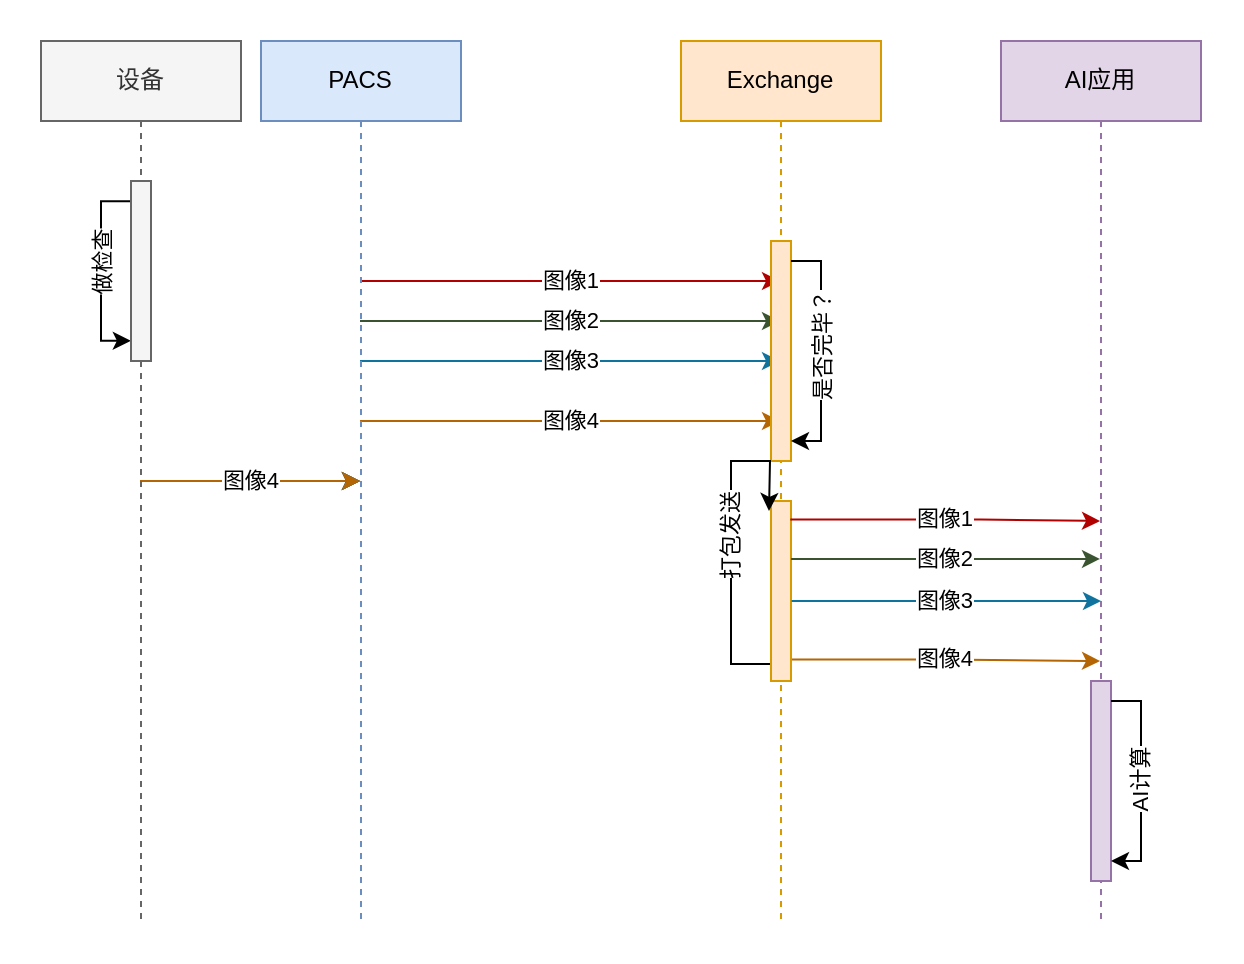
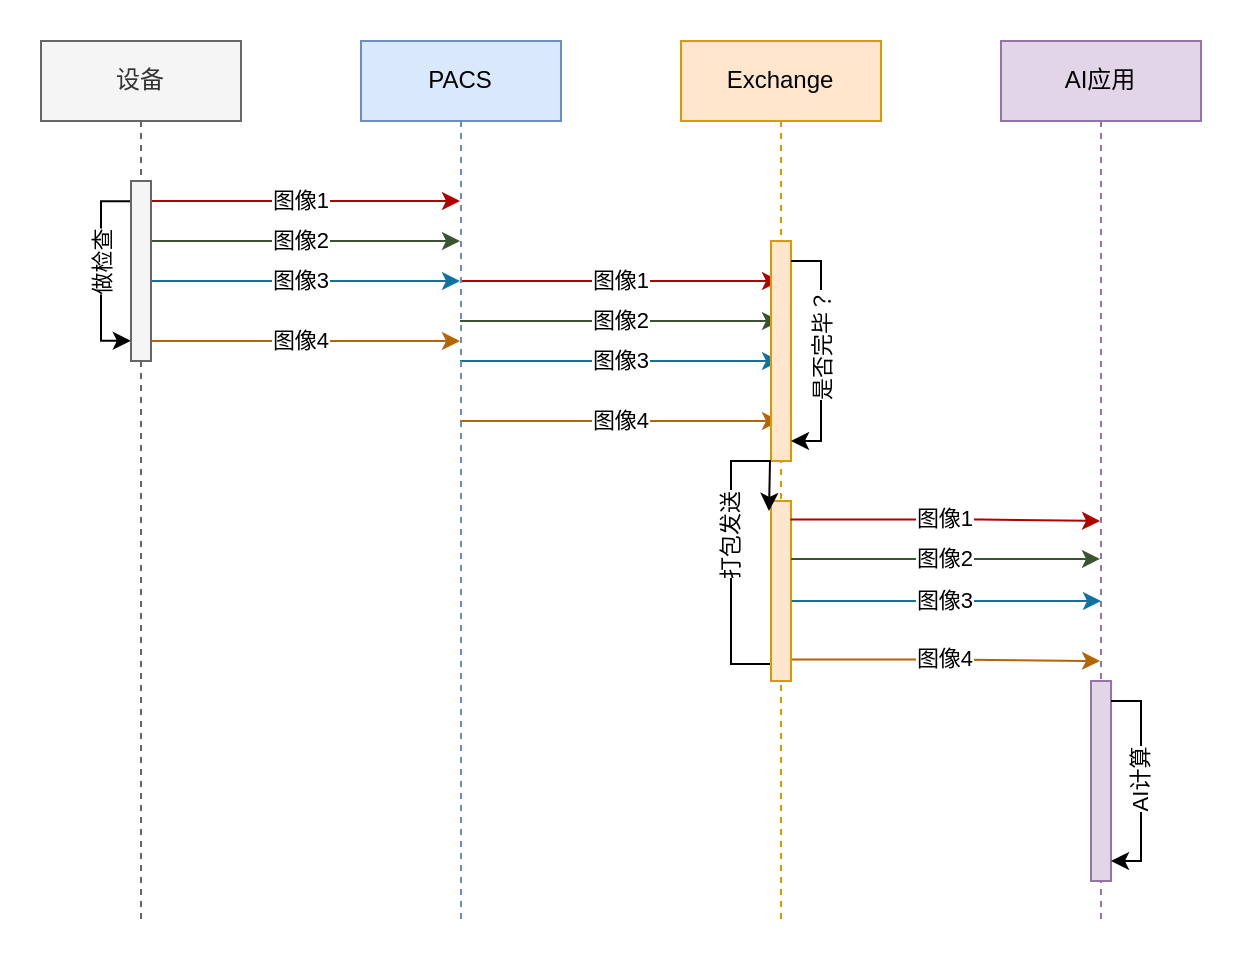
node "PACS": moved (361, 481) -> (461, 481)
